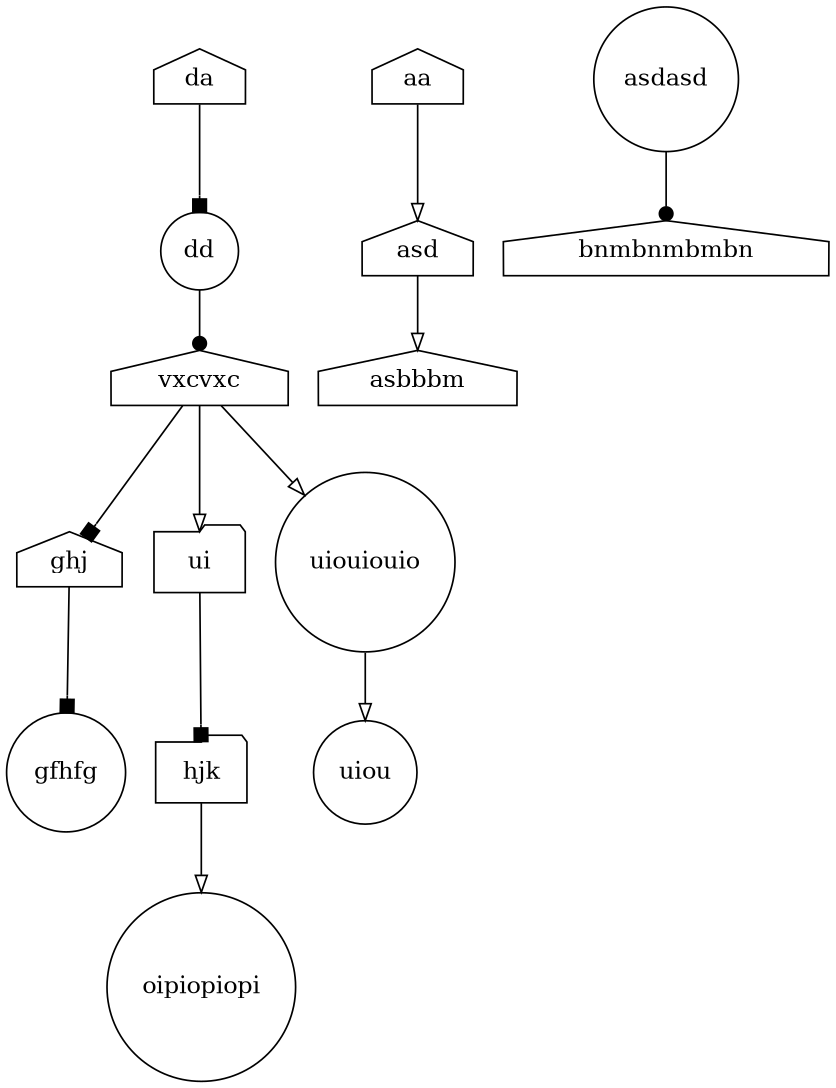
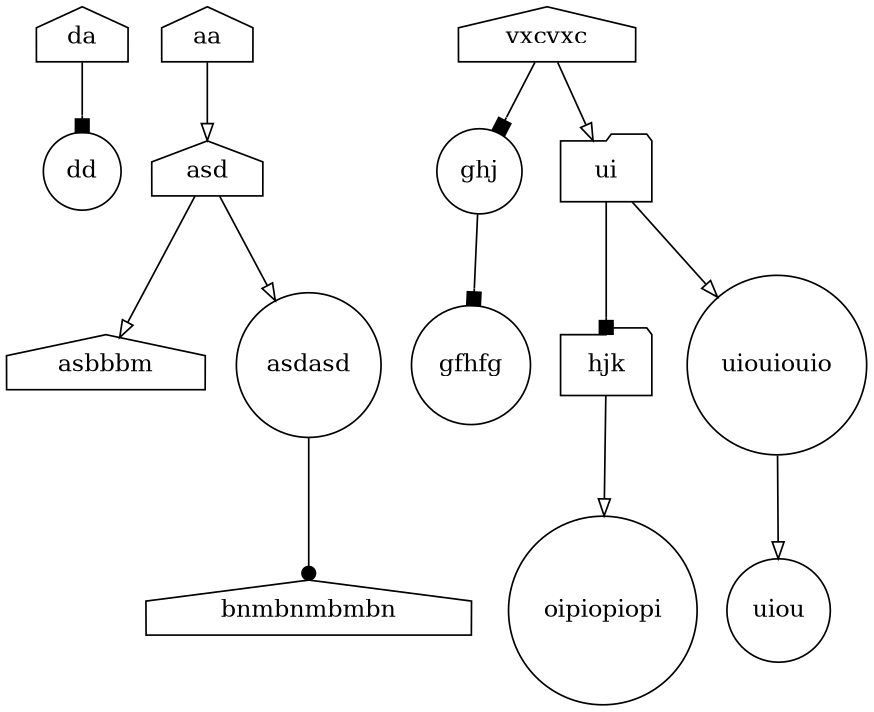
edge "asd" -> "asdasd": added
edge "dd" -> "vxcvxc": removed
edge "vxcvxc" -> "uiouiouio": now "ui" -> "uiouiouio"
node "ghj": shape house -> circle
